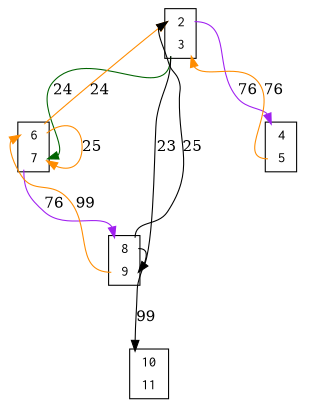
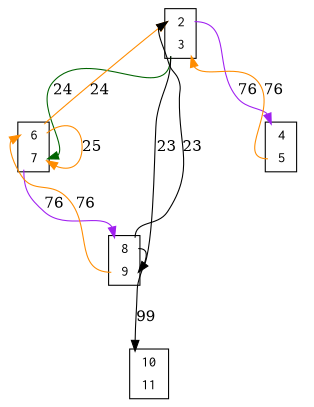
edge "8" -> "2": label "25" -> "23"
edge "8" -> "6": label "99" -> "76"
